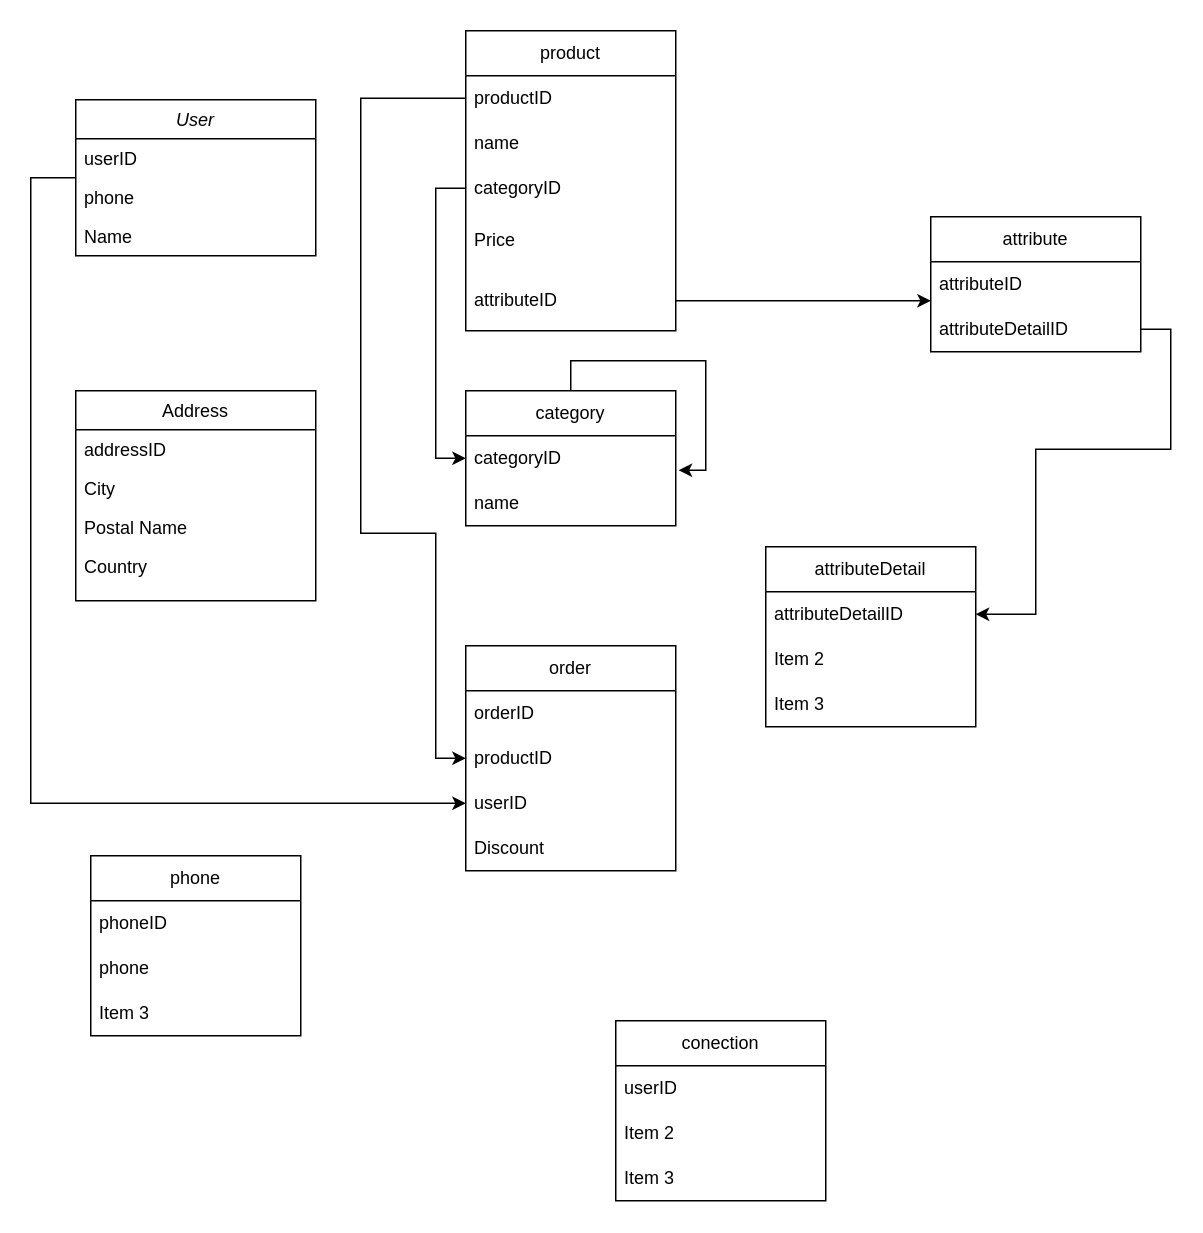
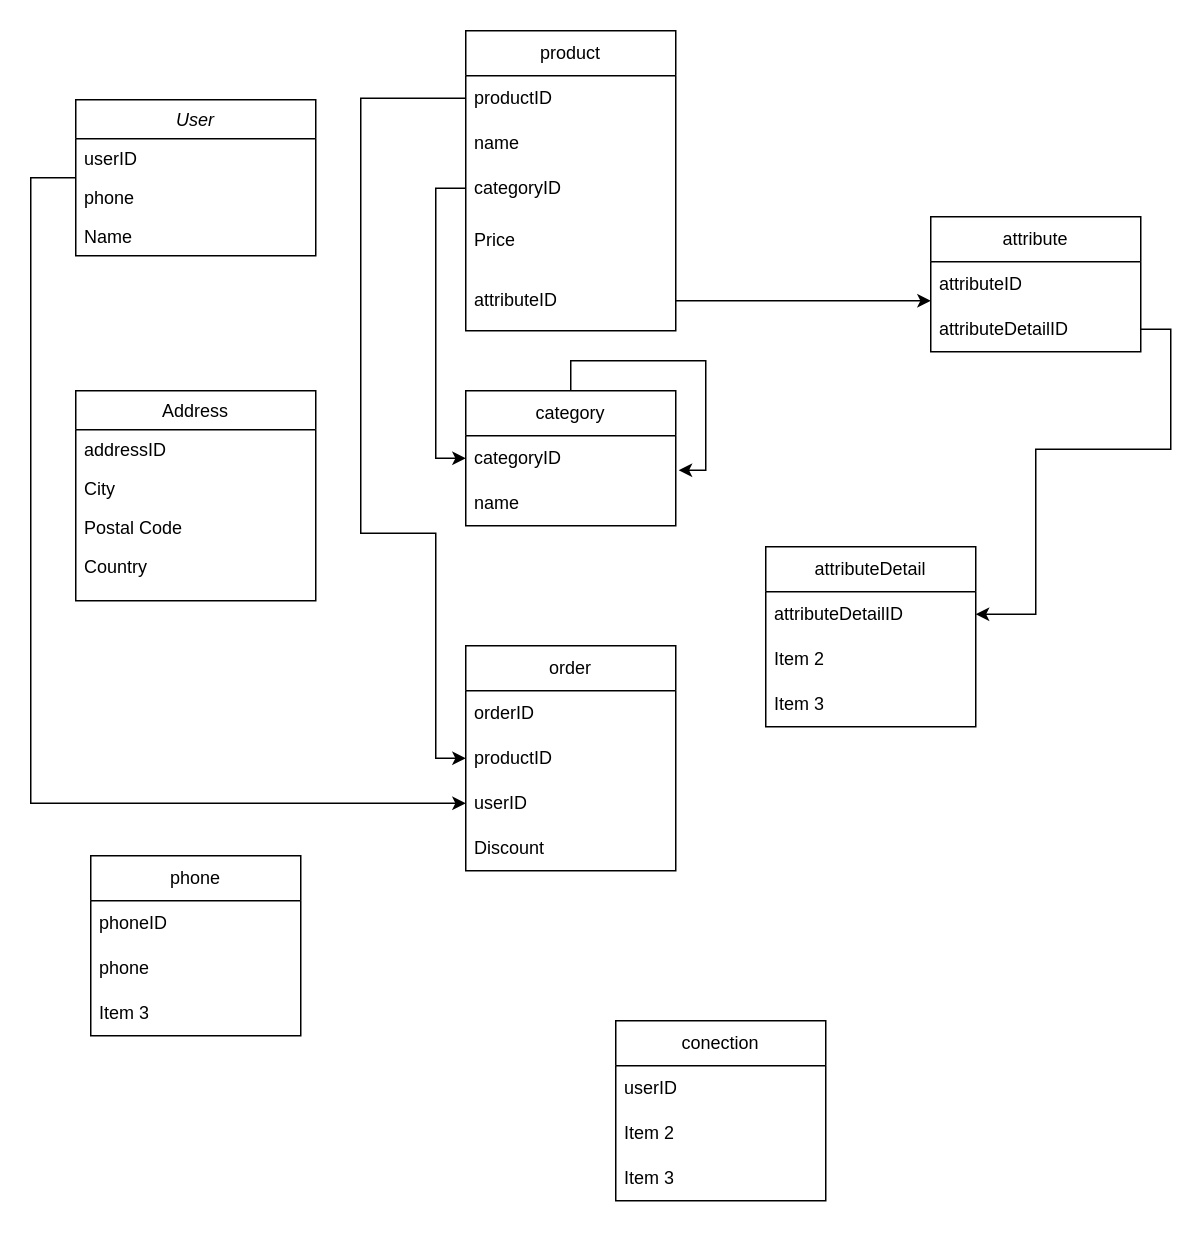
node "Postal Name": label "Postal Name" -> "Postal Code"
